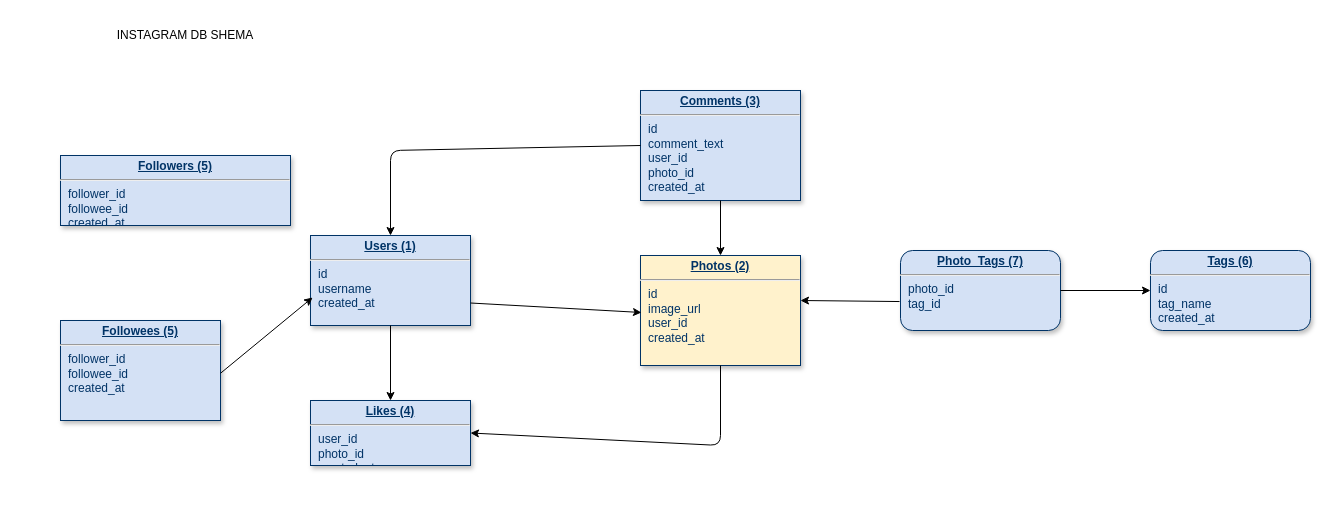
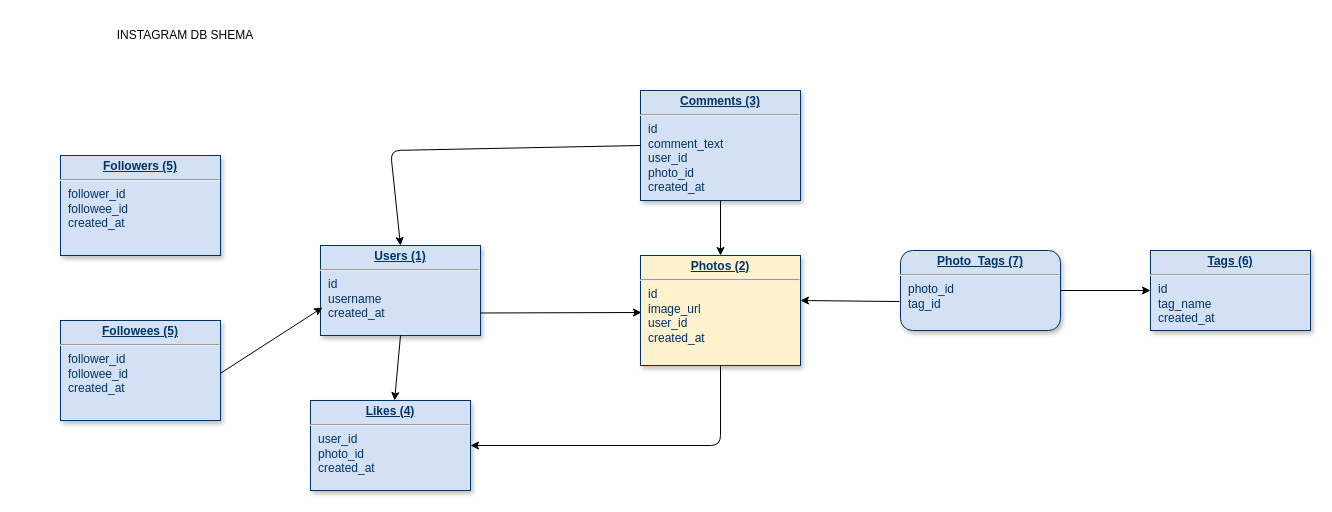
node "Followers (5) follower_id followee_id created_at": size 230x70 -> 160x100
node "Users (1) id username created_at": moved (391, 281) -> (401, 291)
node "Tags (6) id tag_name created_at": shape rounded rectangle -> rectangle
node "Likes (4) user_id photo_id created_at": size 160x65 -> 160x90
